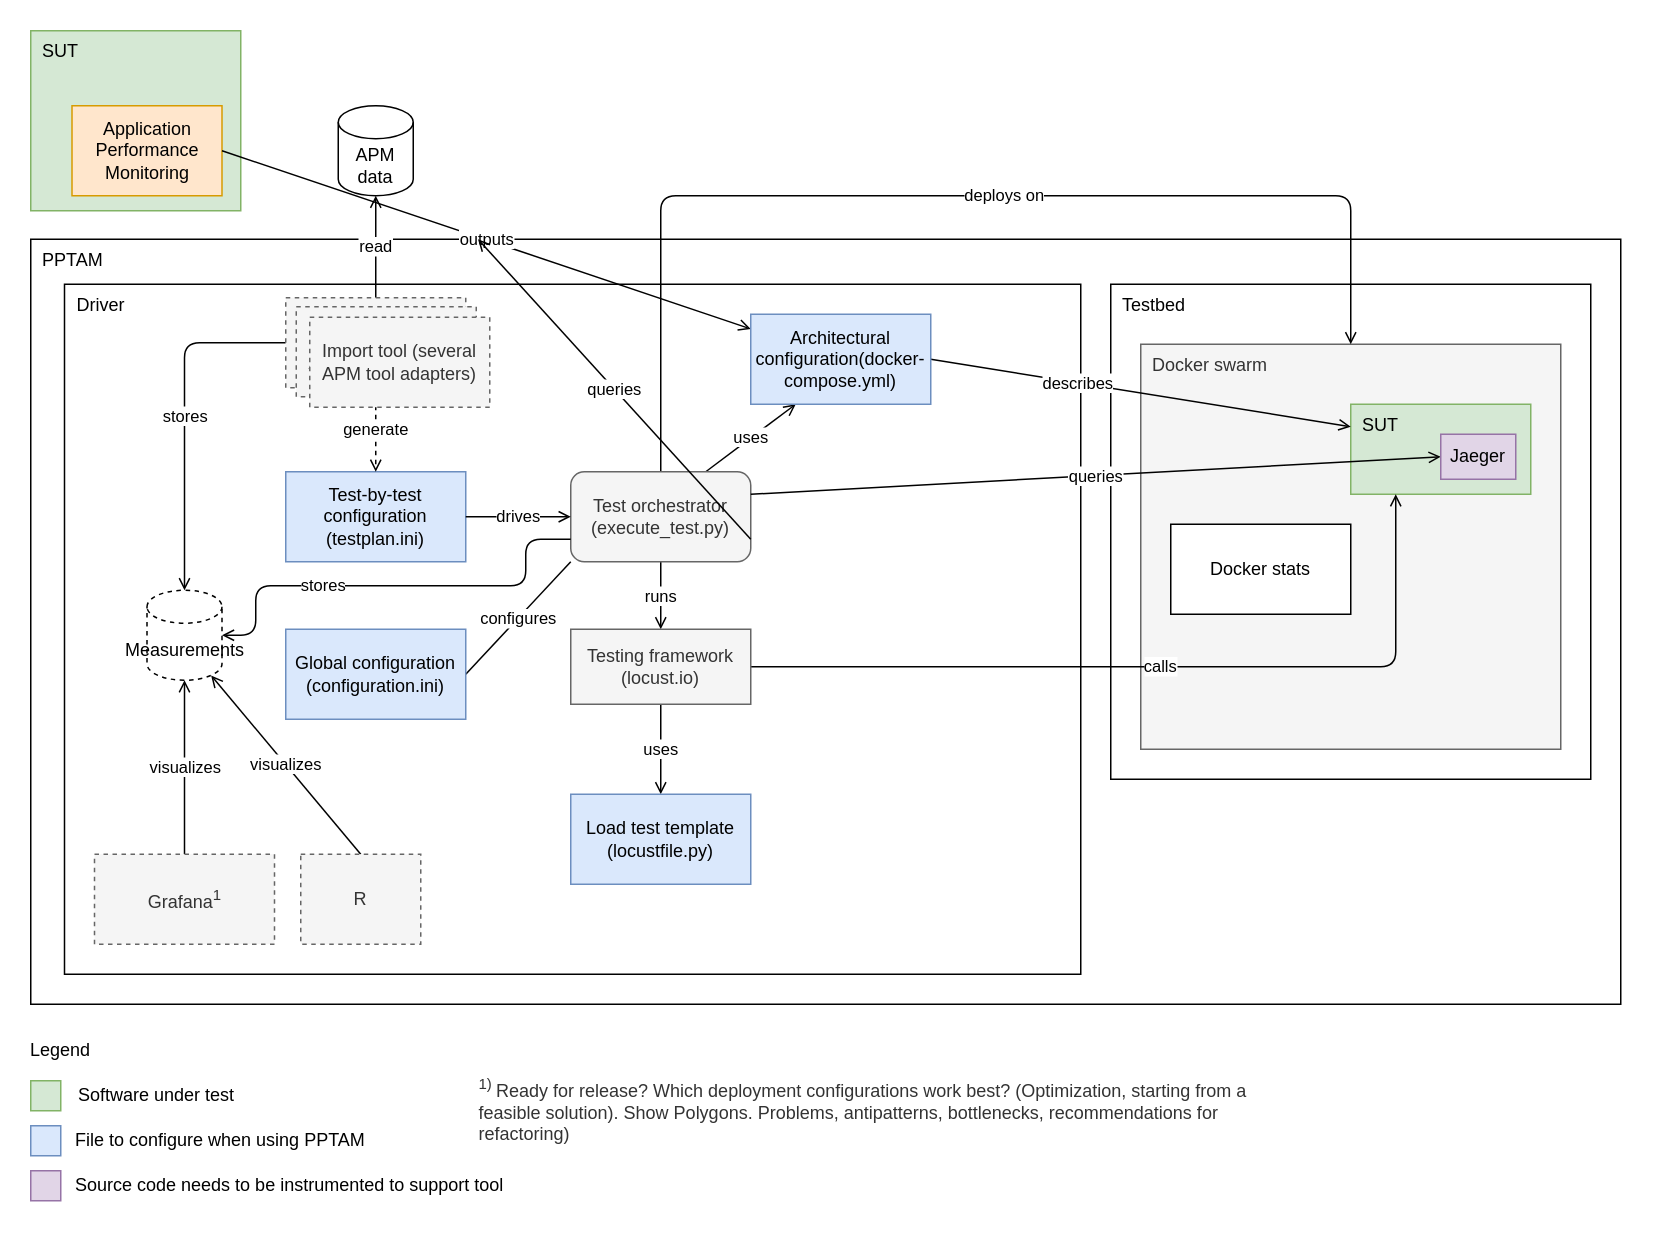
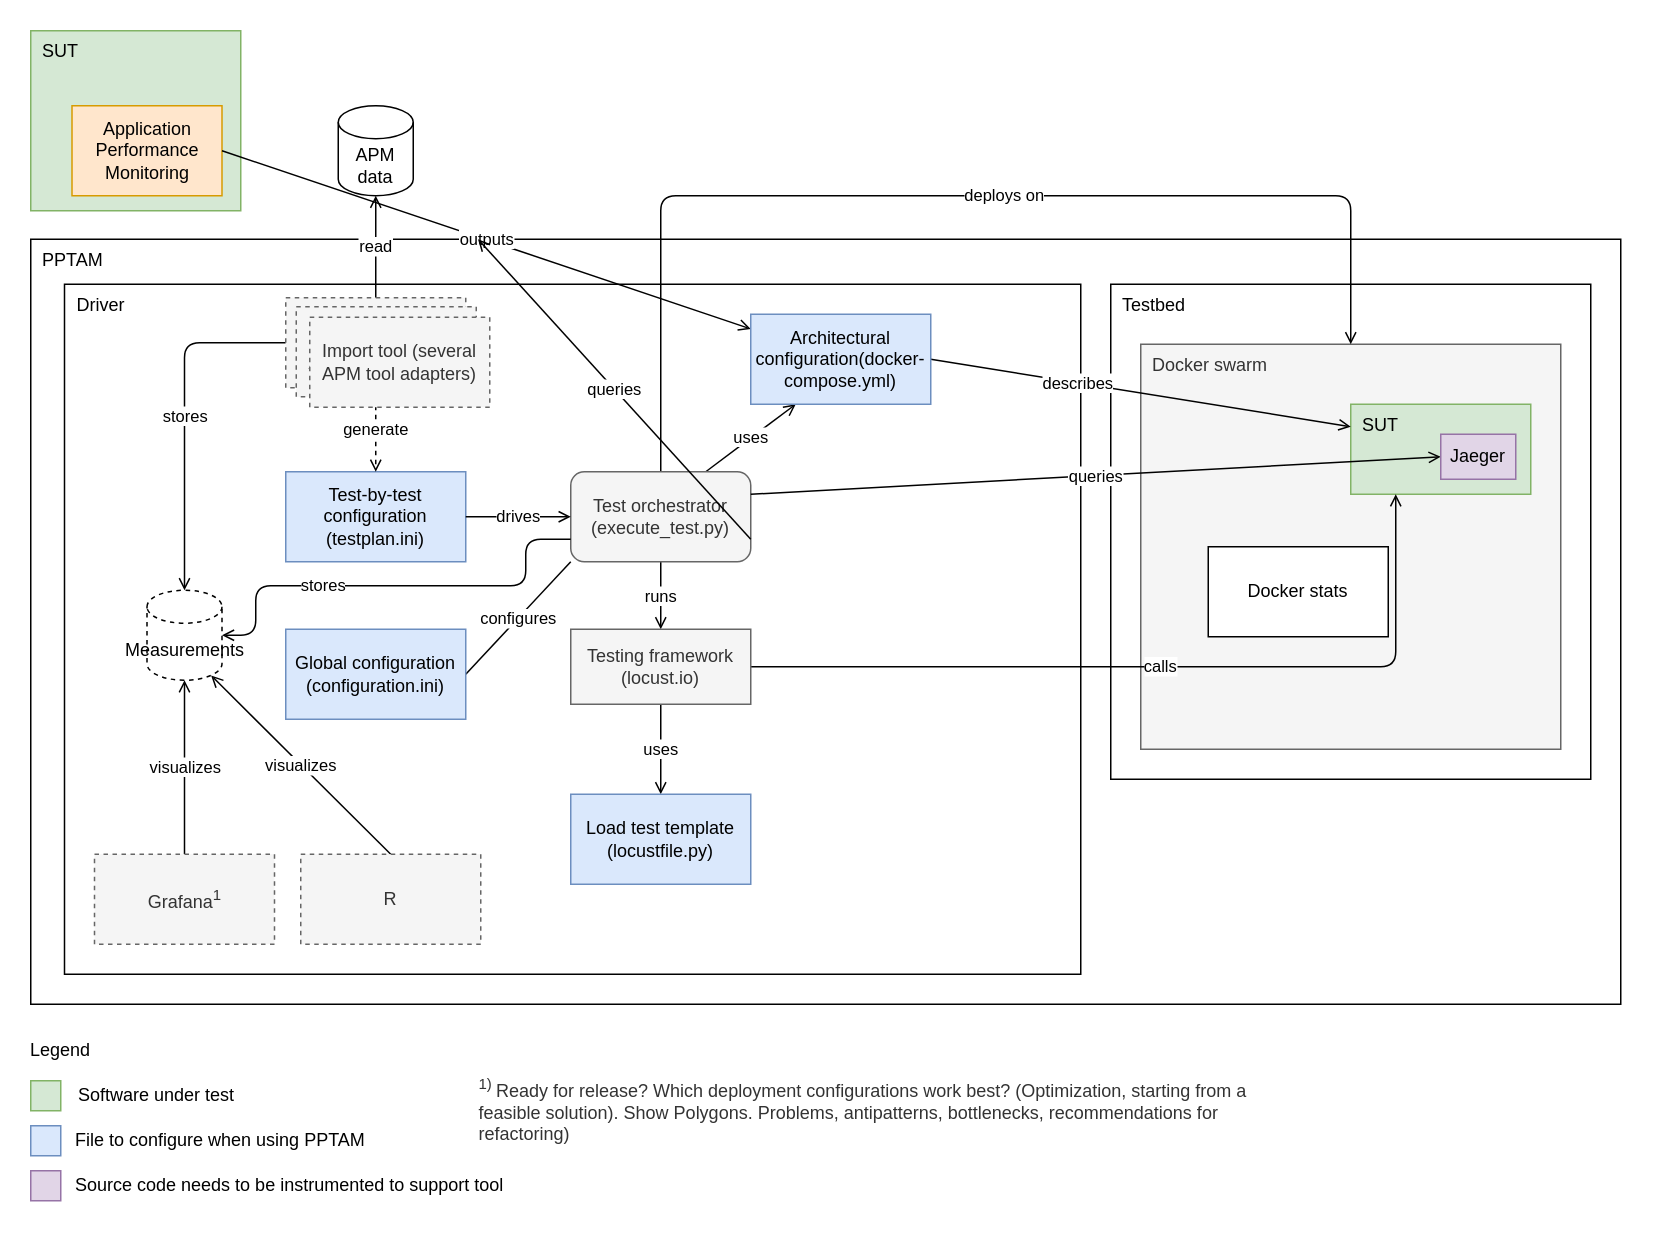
node "Docker stats": moved (1261, 569) -> (1298, 592)
node "R": size 120x90 -> 180x90
